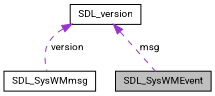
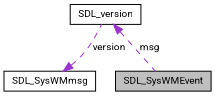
edge "SDL_SysWMmsg" -> "SDL_version": reversed
